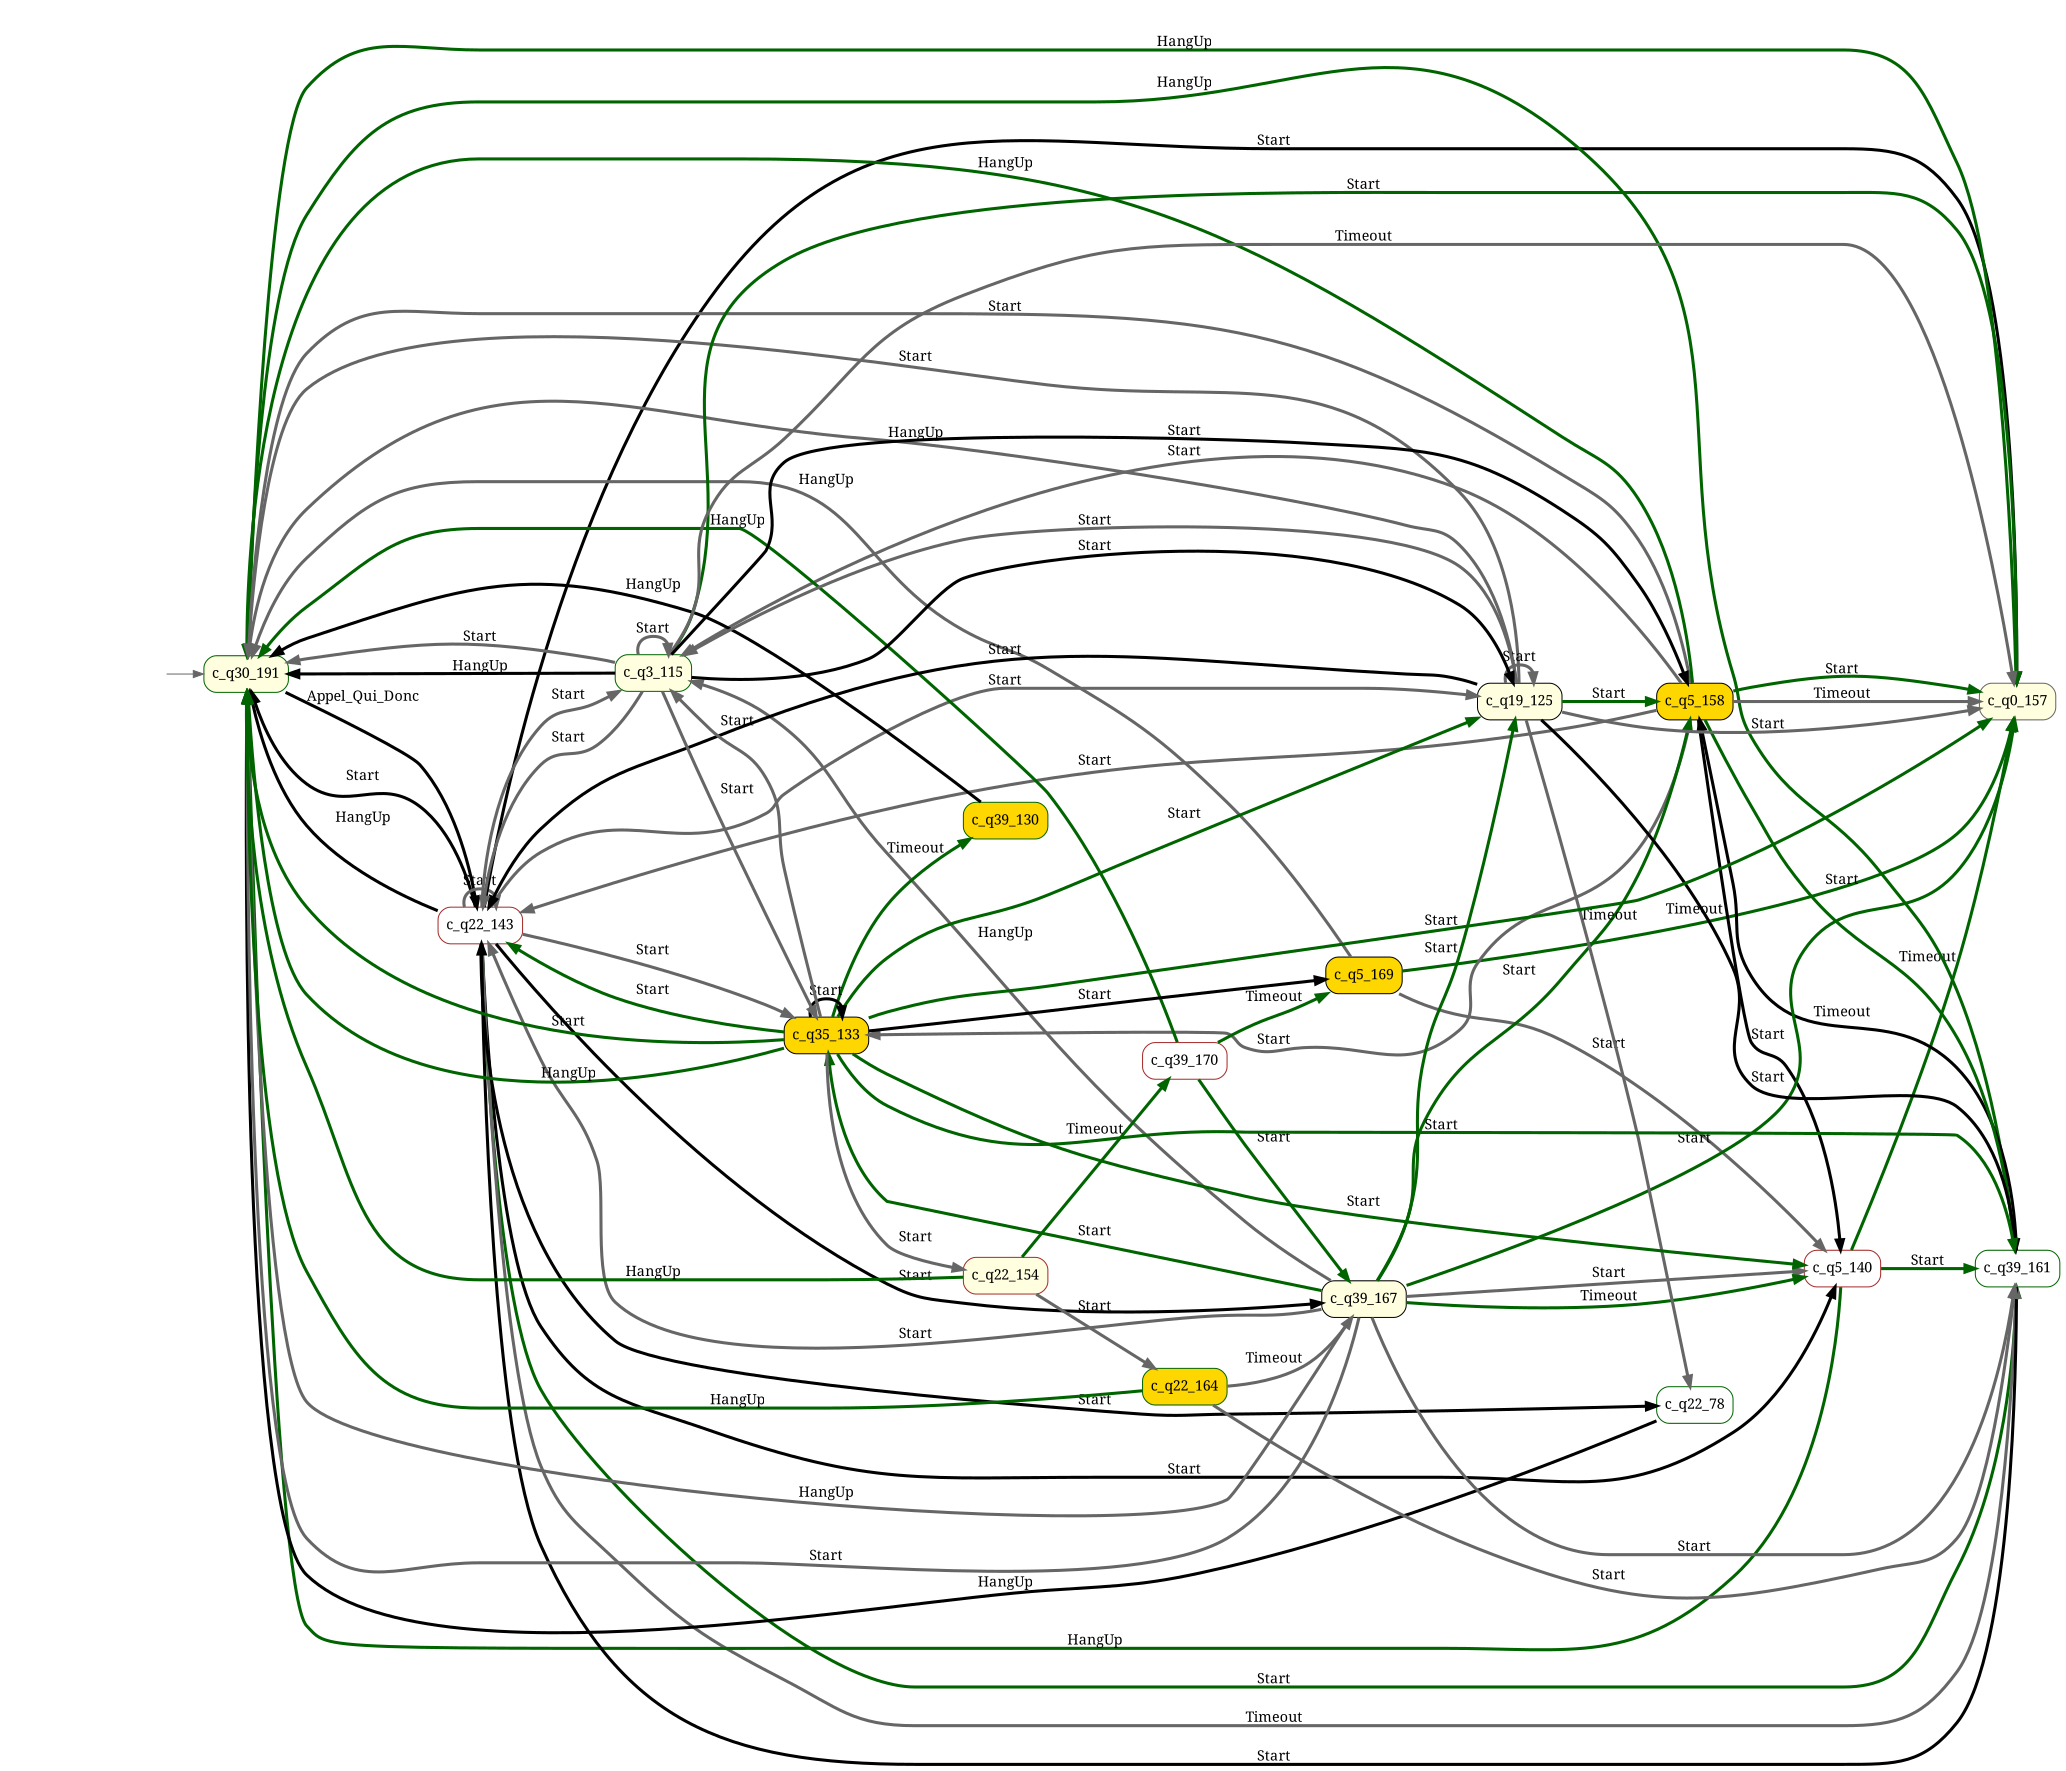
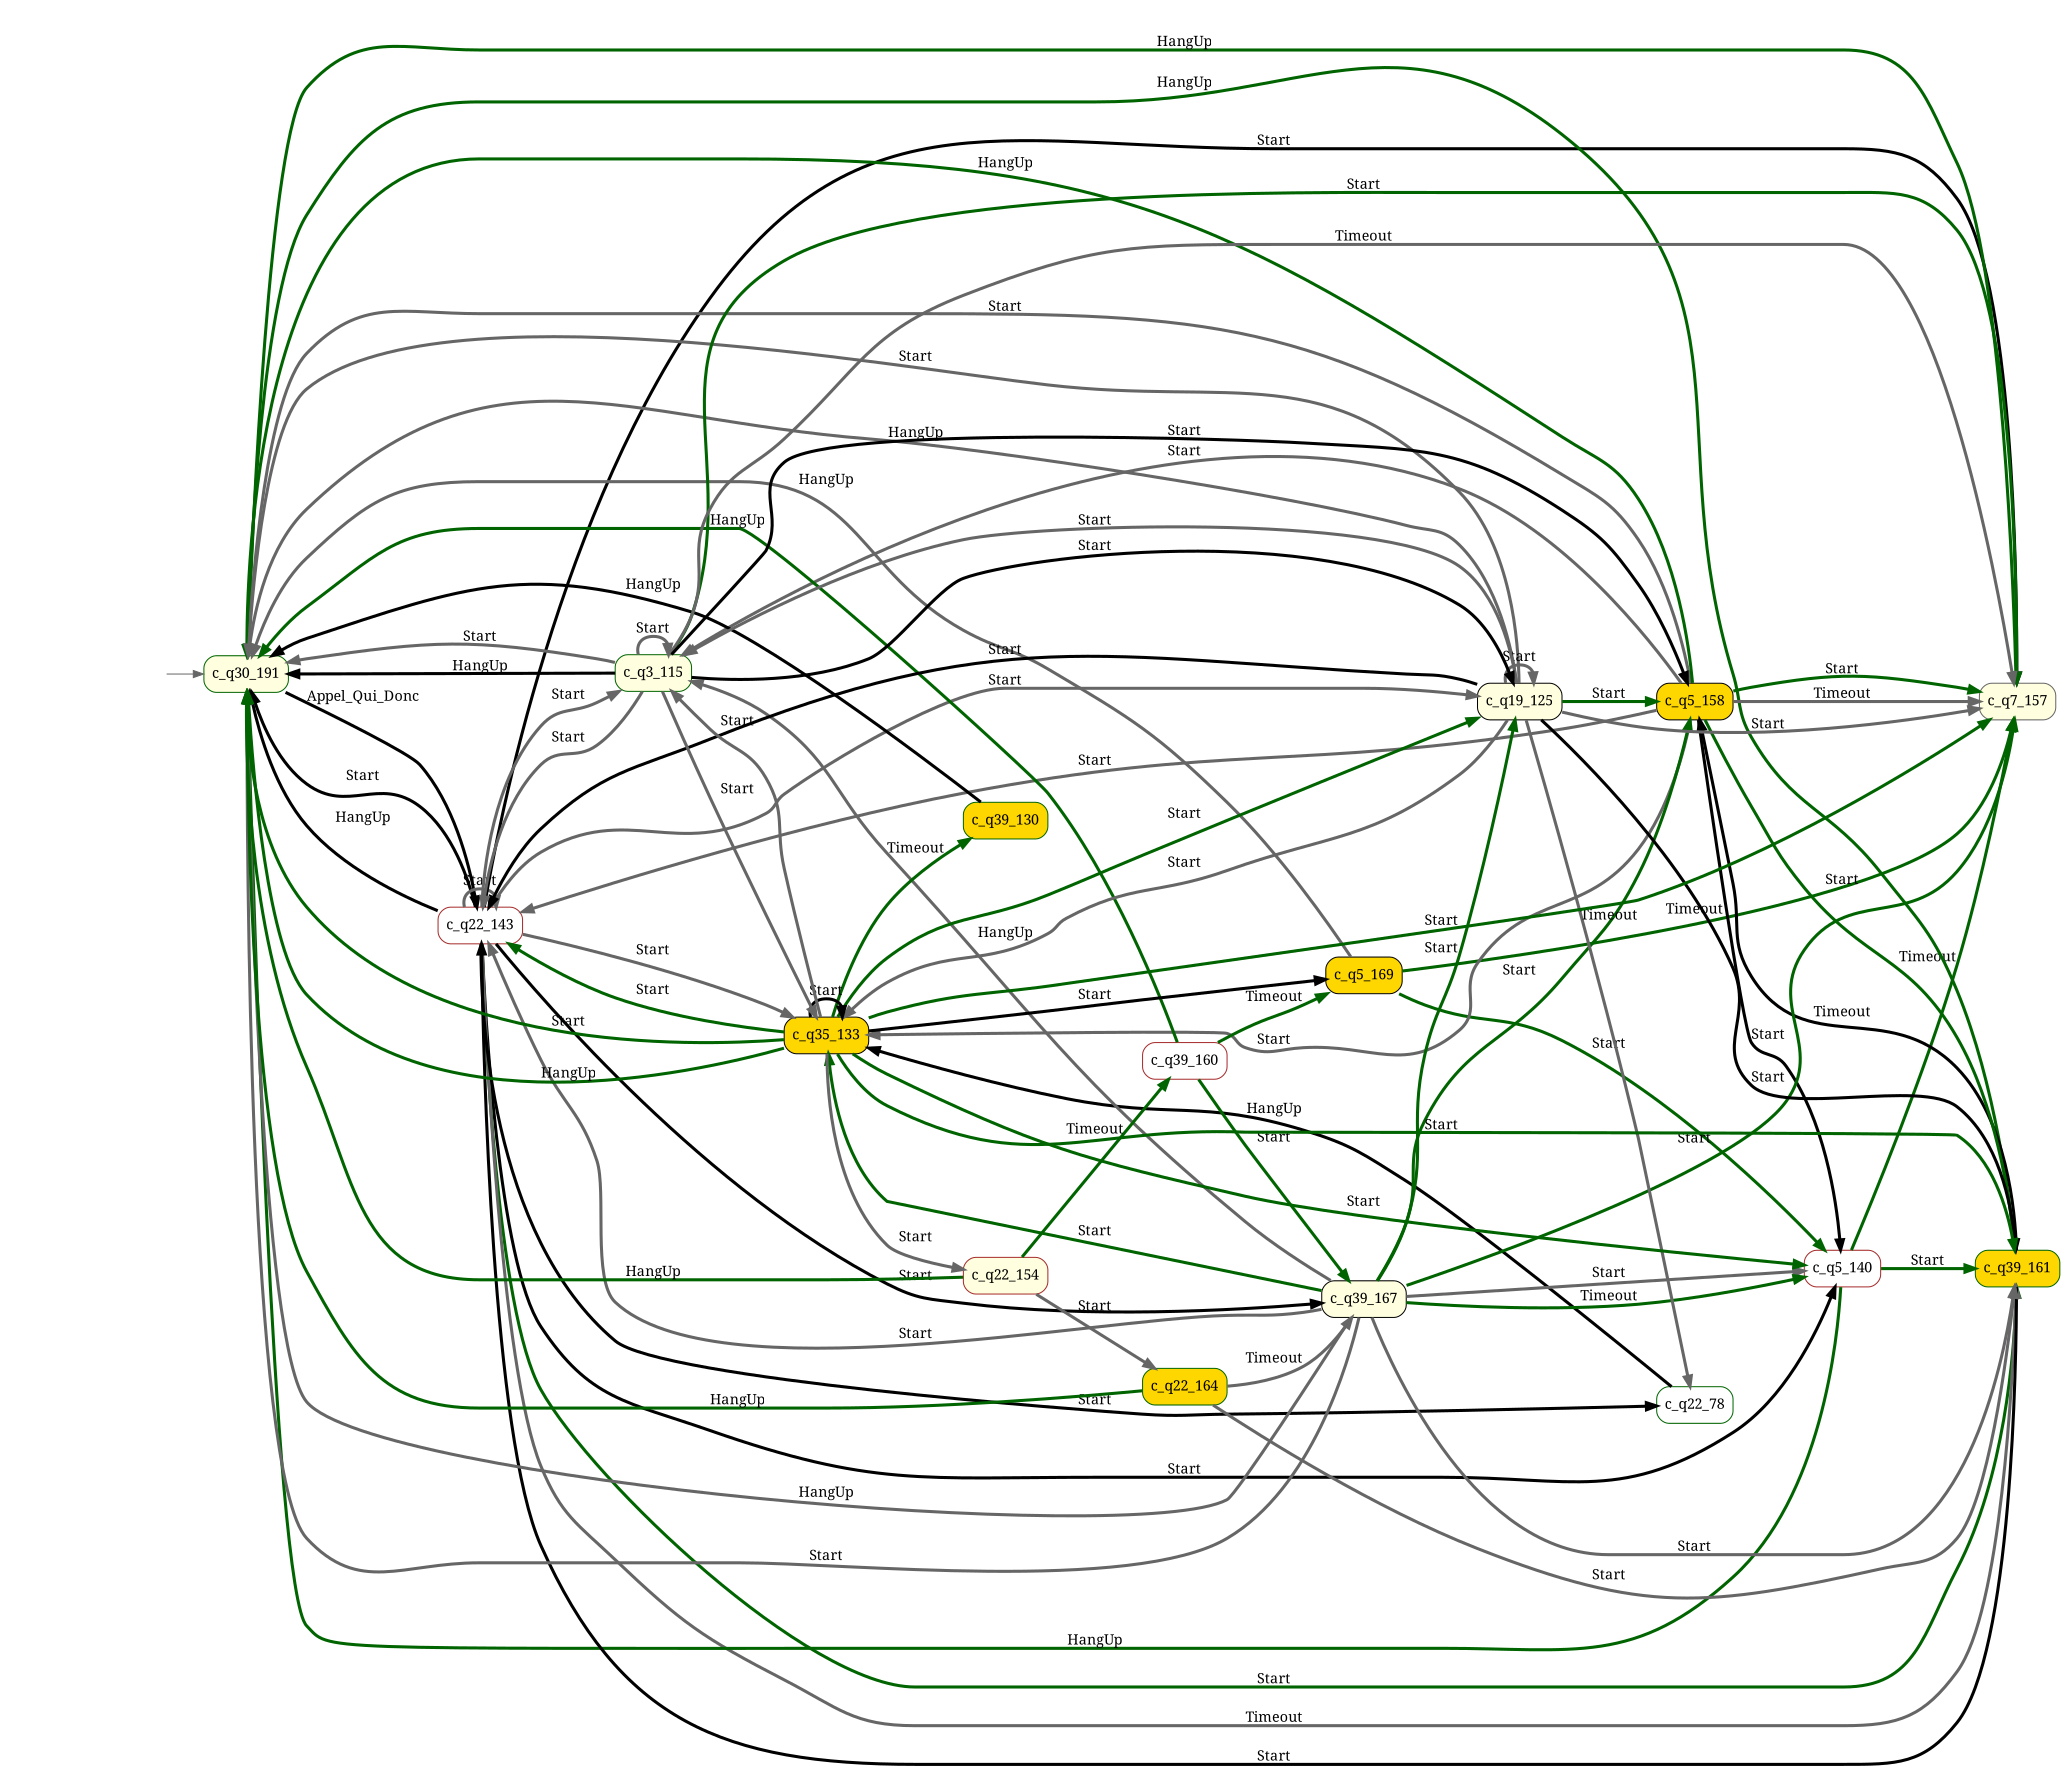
node "c_q0_157": label "c_q0_157" -> "c_q7_157"
edge "c_q19_125" -> "c_q35_133": added, label "Start"
node "c_q39_170": label "c_q39_170" -> "c_q39_160"
edge "c_q5_169" -> "c_q5_140": color gray40 -> darkgreen
node "c_q39_161": fillcolor white -> gold
edge "c_q22_78" -> "c_q30_191": now "c_q22_78" -> "c_q35_133"
